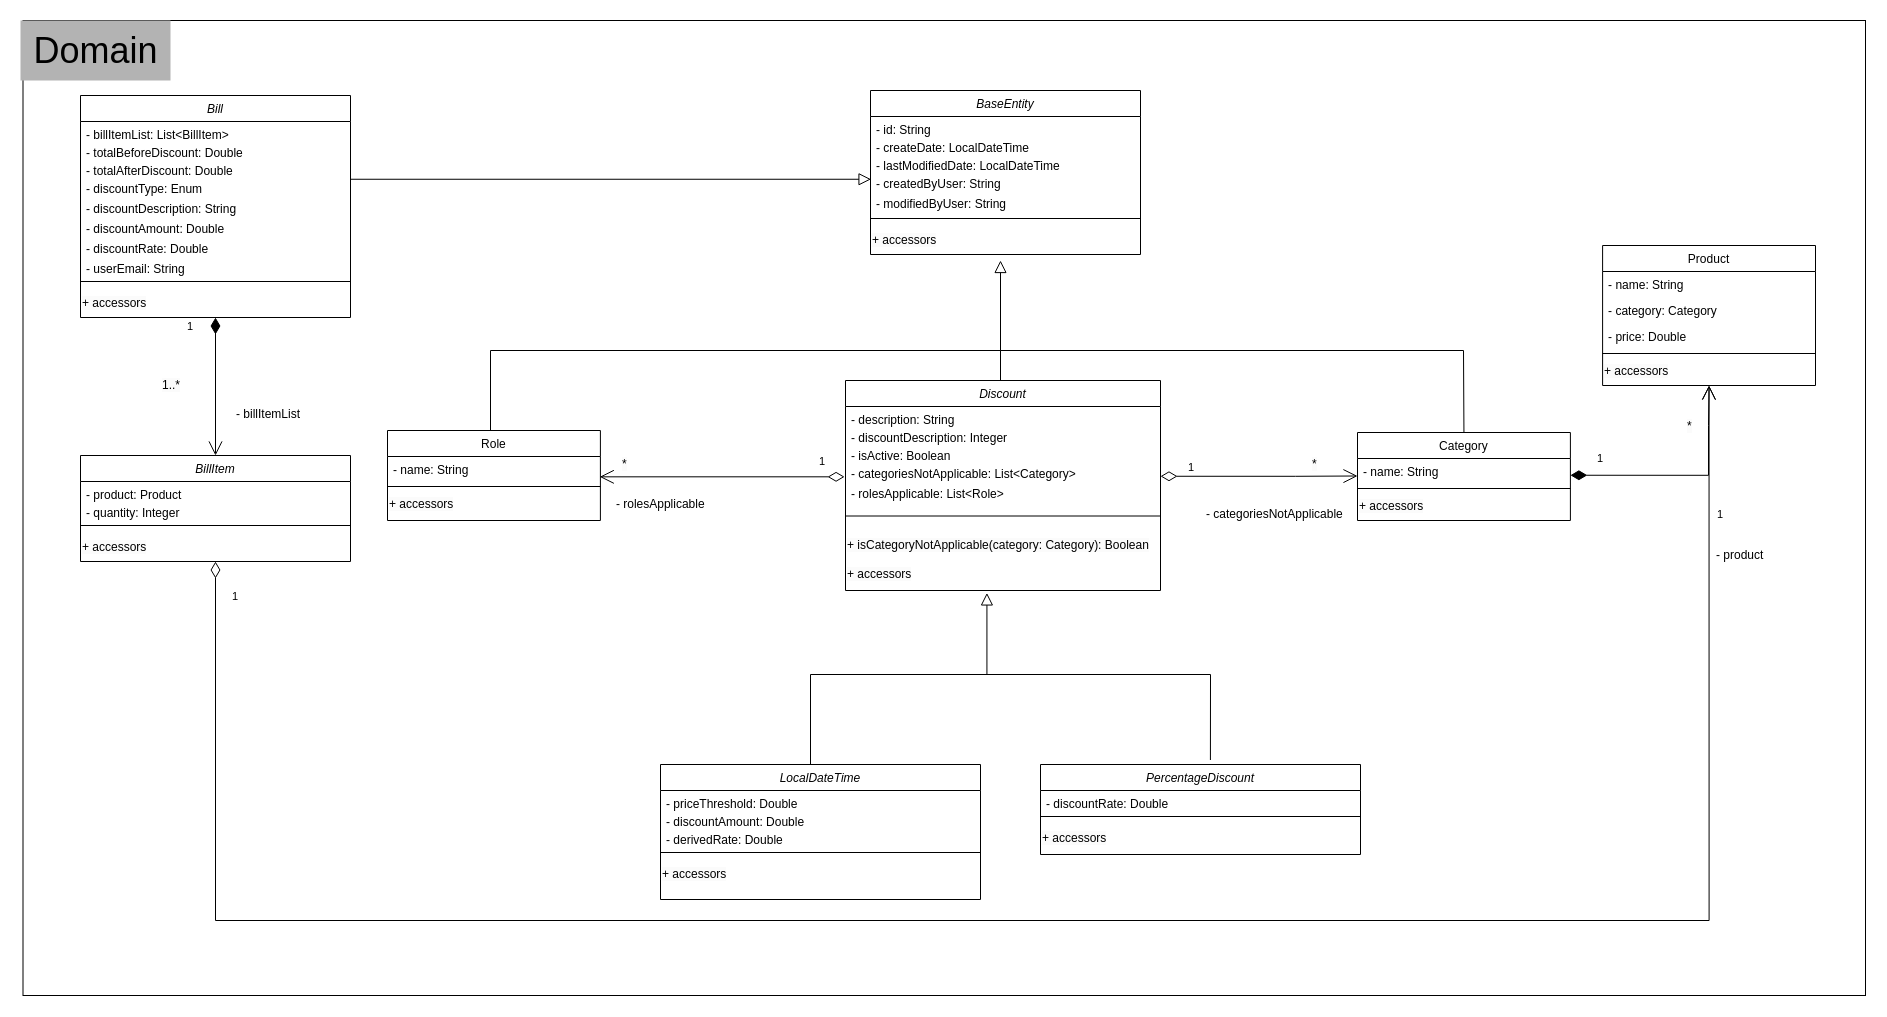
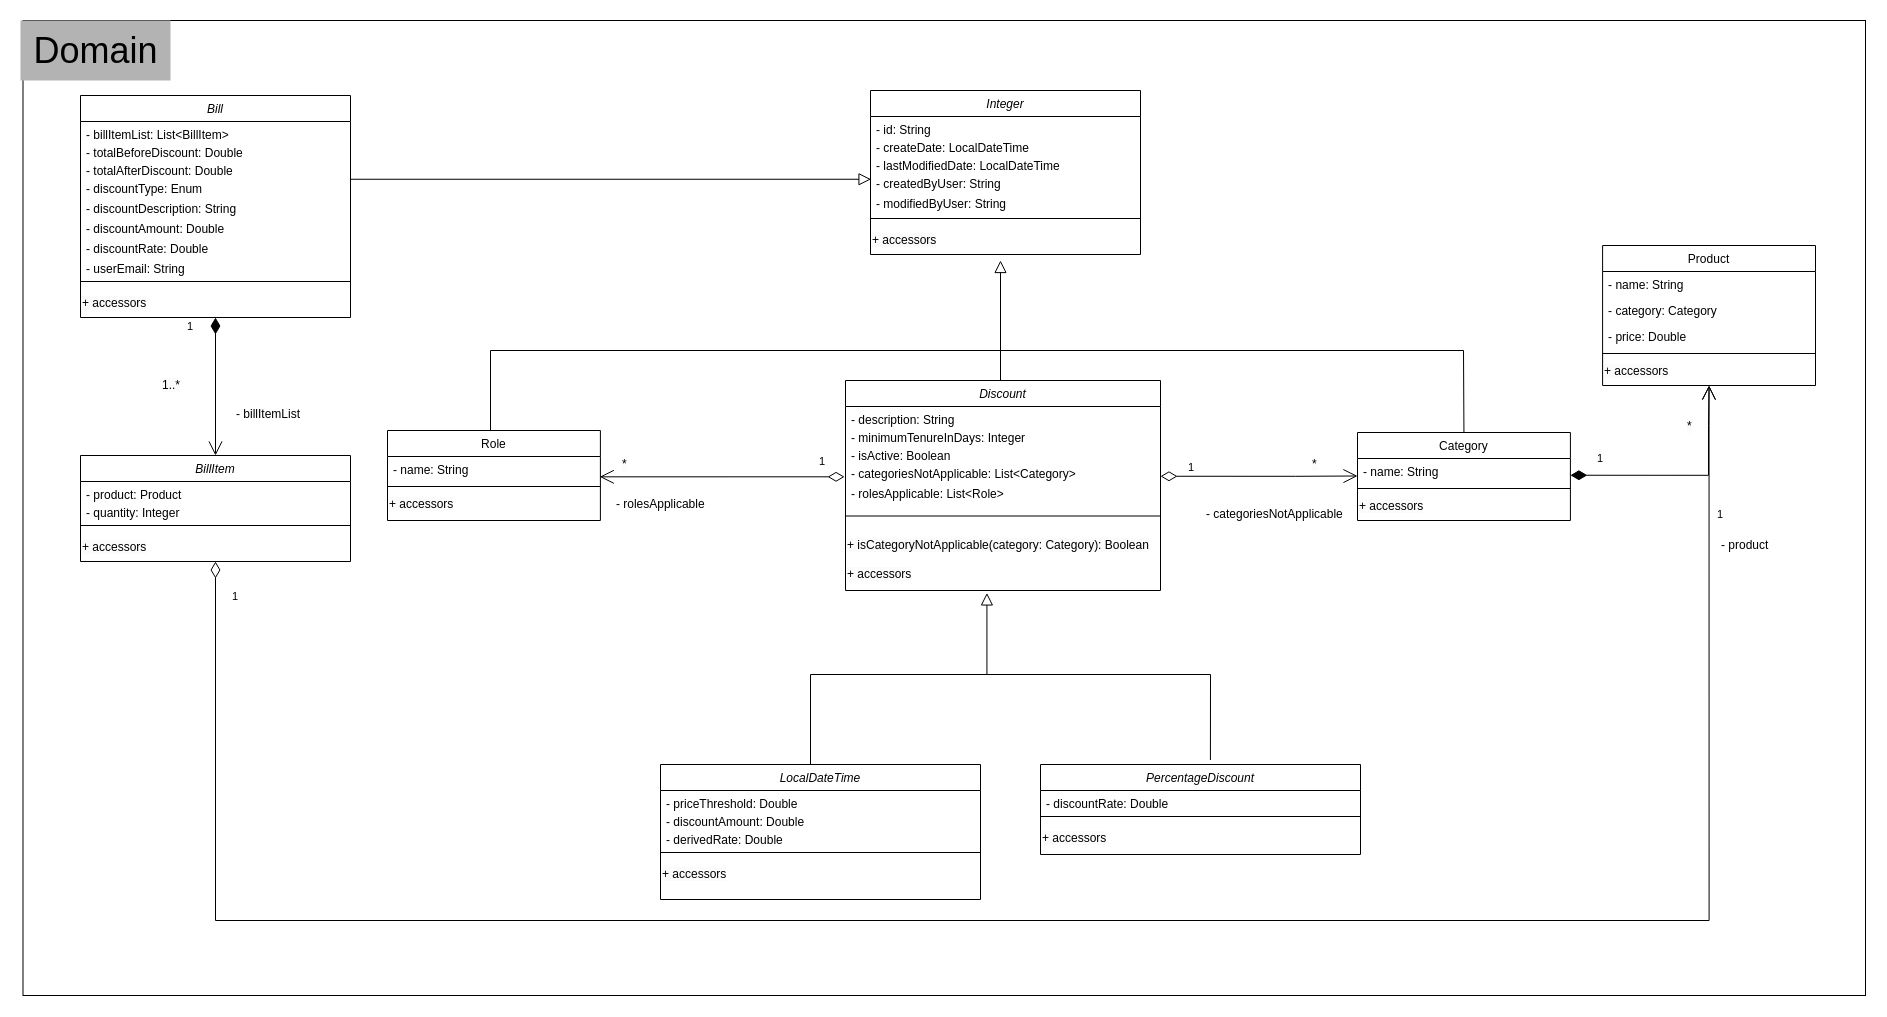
node "BaseEntity": label "BaseEntity" -> "Integer"
node "- discountDescription: Integer": label "- discountDescription: Integer" -> "- minimumTenureInDays: Integer"
node "- product": moved (1781, 557) -> (1786, 547)
